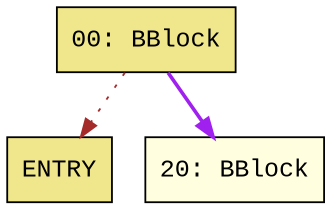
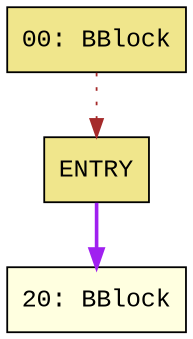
edge "00: BBlock" -> "20: BBlock": now "ENTRY" -> "20: BBlock"
